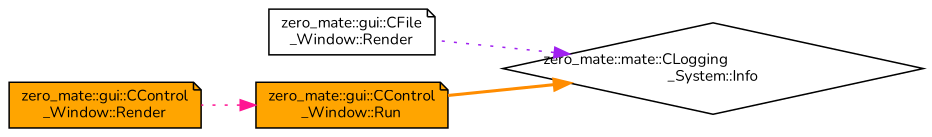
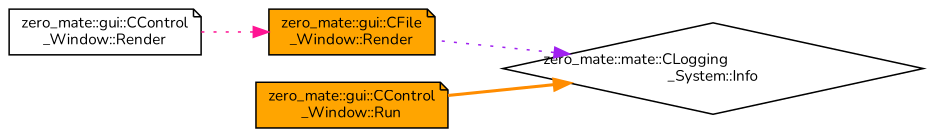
node "zero_mate::gui::CFile _Window::Render": fillcolor white -> orange
node "zero_mate::gui::CControl _Window::Render": fillcolor orange -> white
edge "zero_mate::gui::CControl _Window::Render" -> "zero_mate::gui::CControl _Window::Run": now "zero_mate::gui::CControl _Window::Render" -> "zero_mate::gui::CFile _Window::Render"
